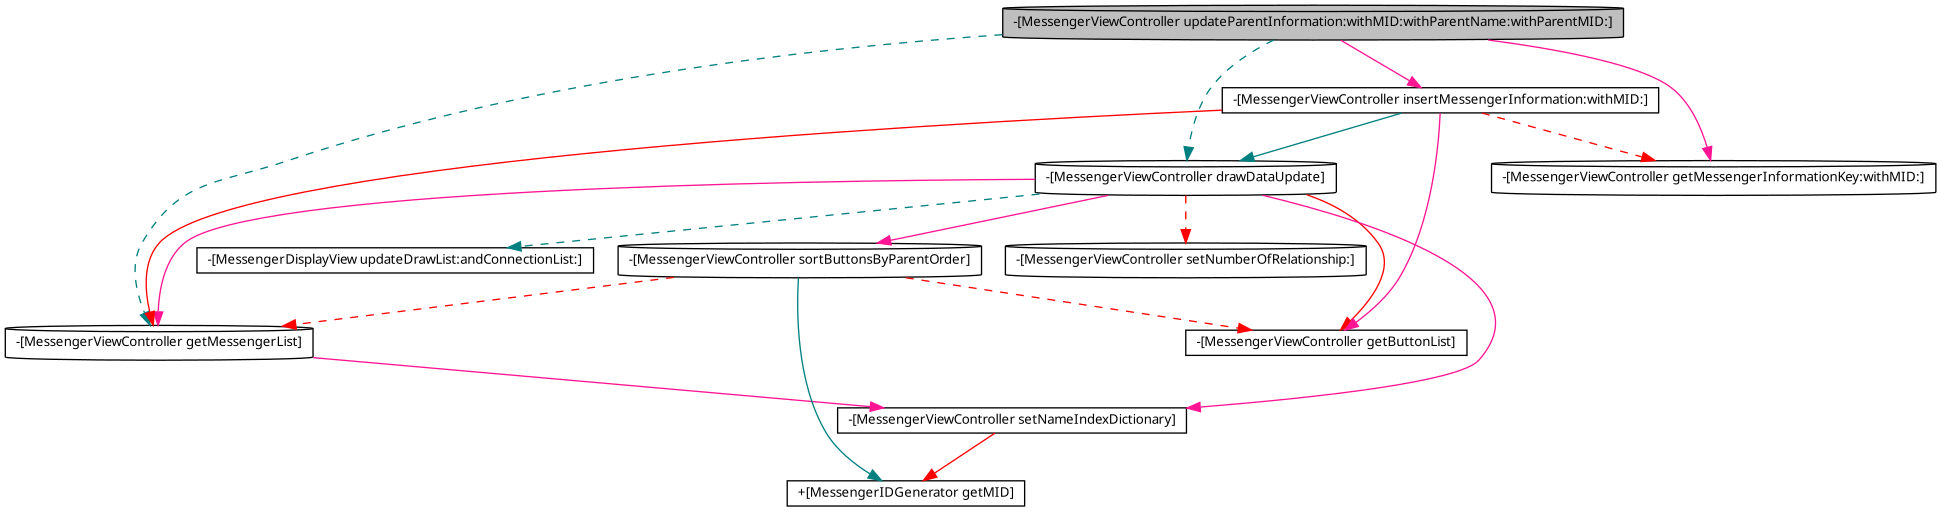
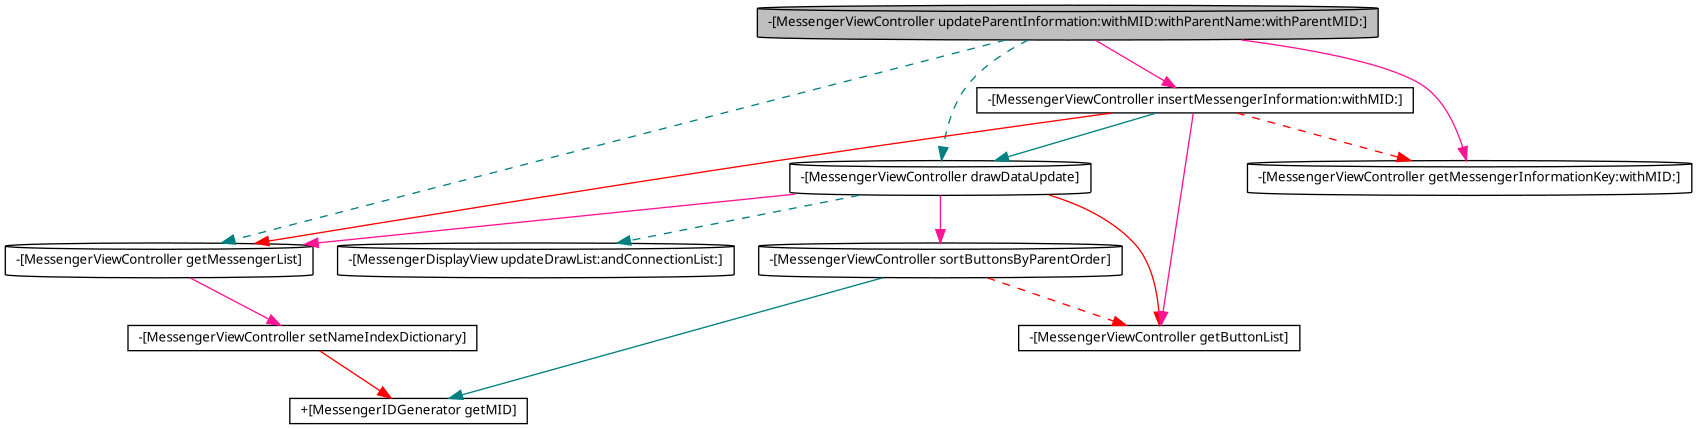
node "-[MessengerDisplayView updateDrawList:andConnectionList:]": shape box -> cylinder
node "-[MessengerViewController setNumberOfRelationship:]": removed
edge "-[MessengerViewController sortButtonsByParentOrder]" -> "-[MessengerViewController getMessengerList]": removed
edge "-[MessengerViewController drawDataUpdate]" -> "-[MessengerViewController setNameIndexDictionary]": removed
